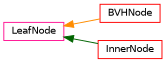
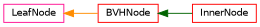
edge "InnerNode" -> "LeafNode": now "InnerNode" -> "BVHNode"
